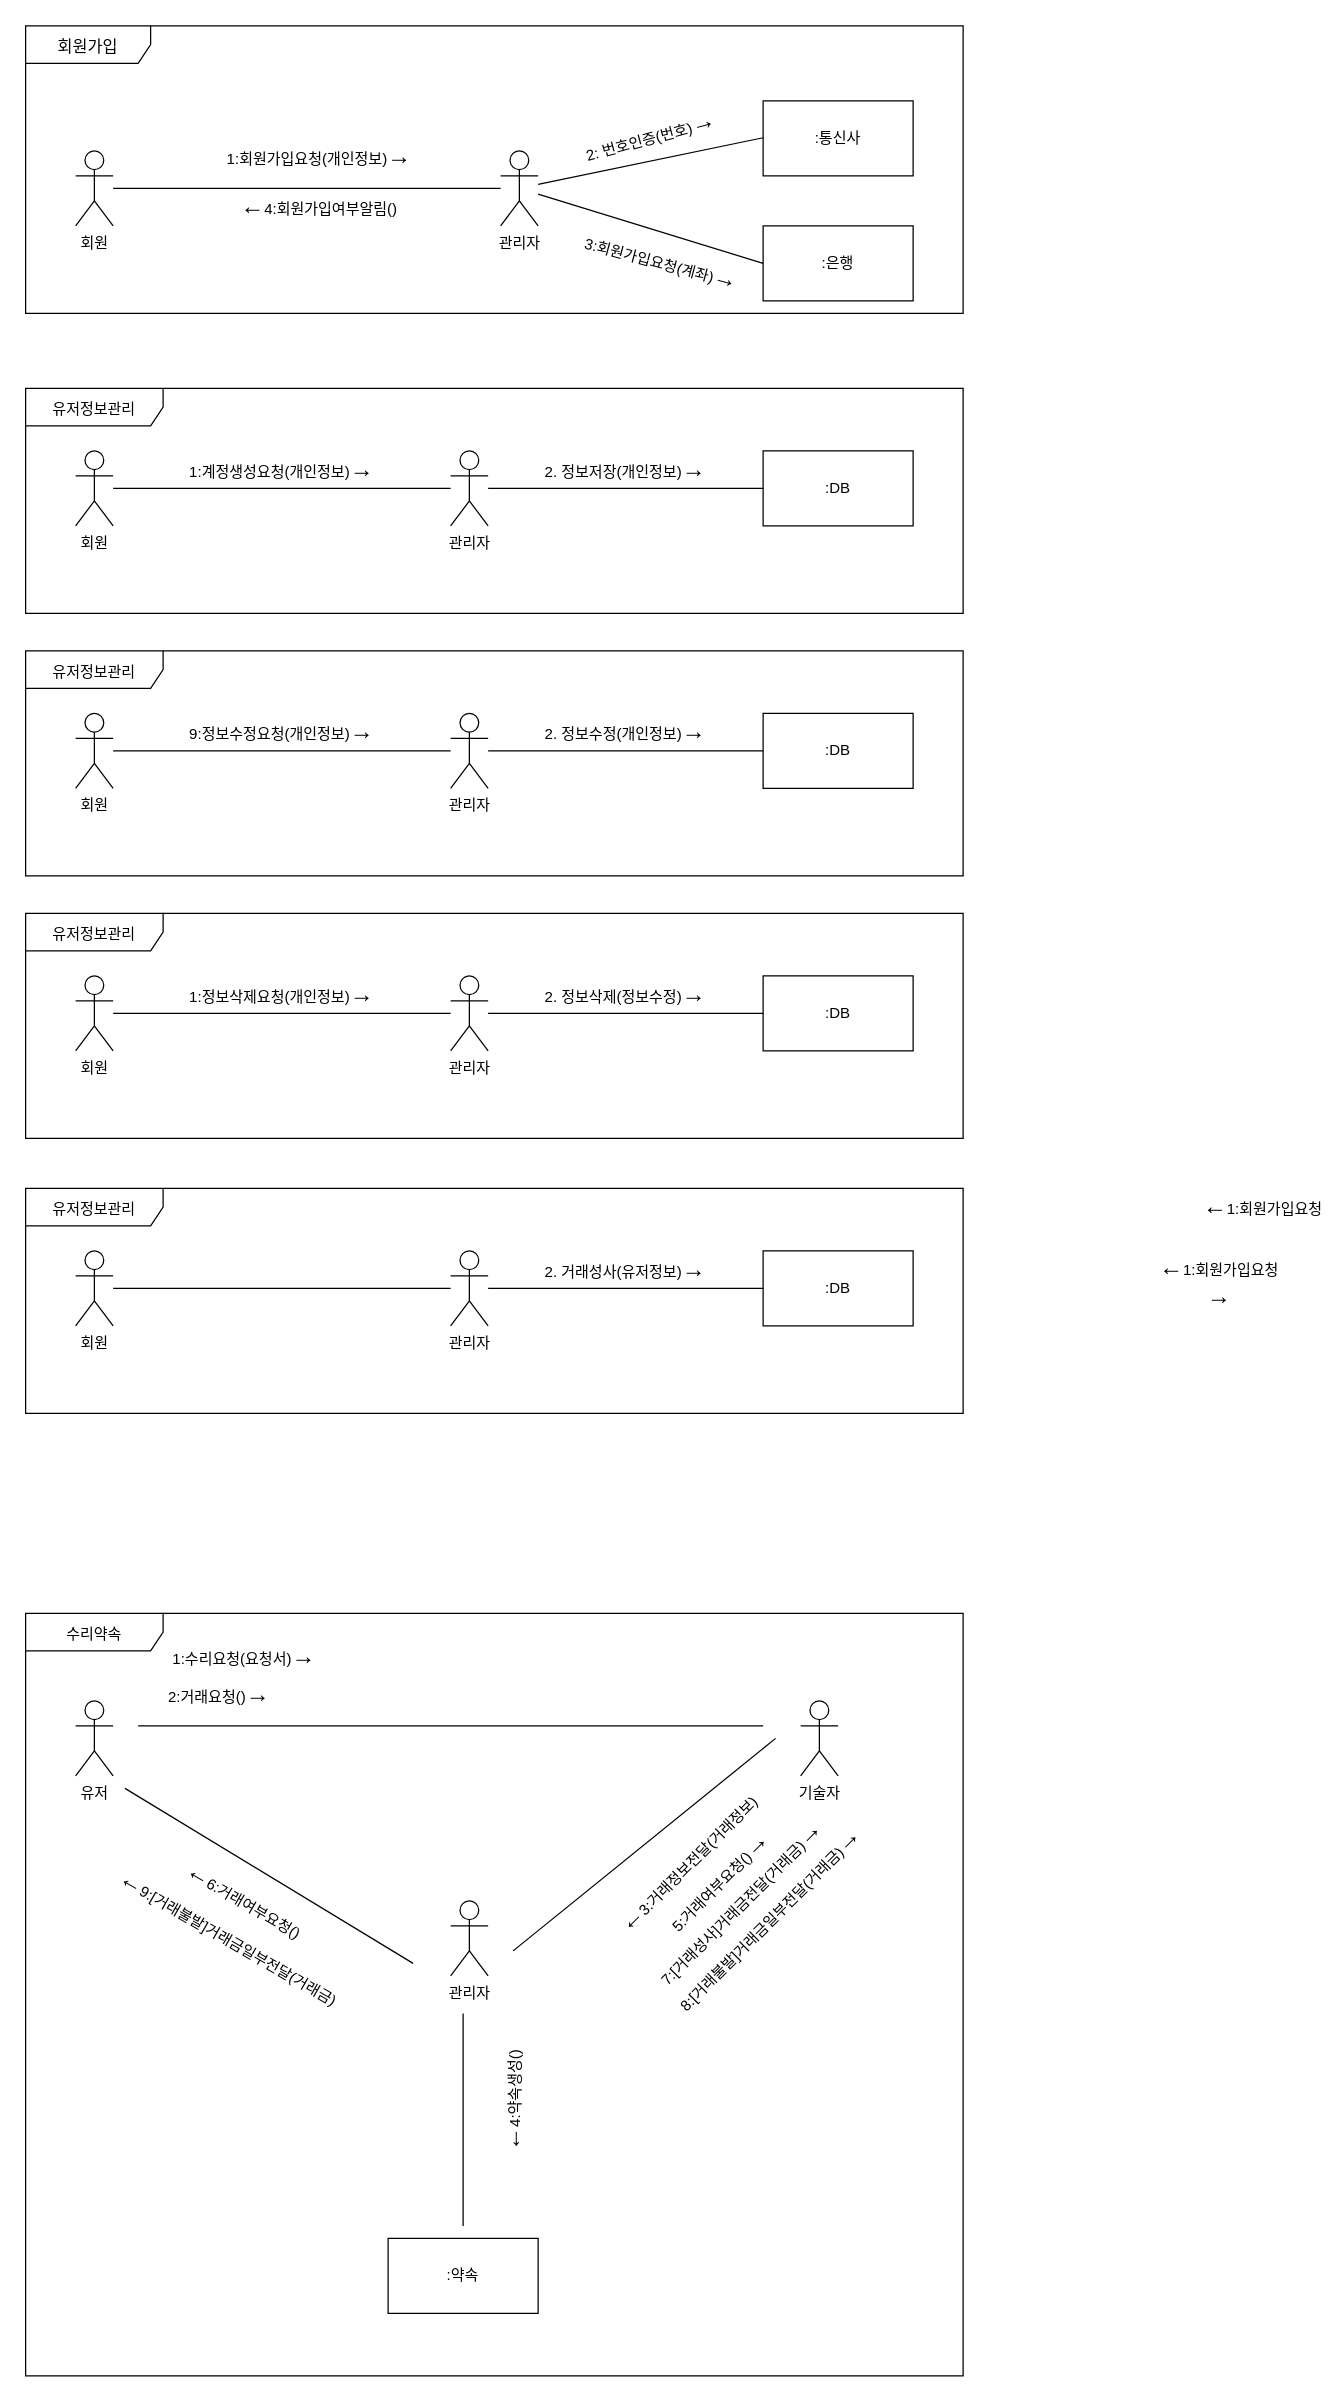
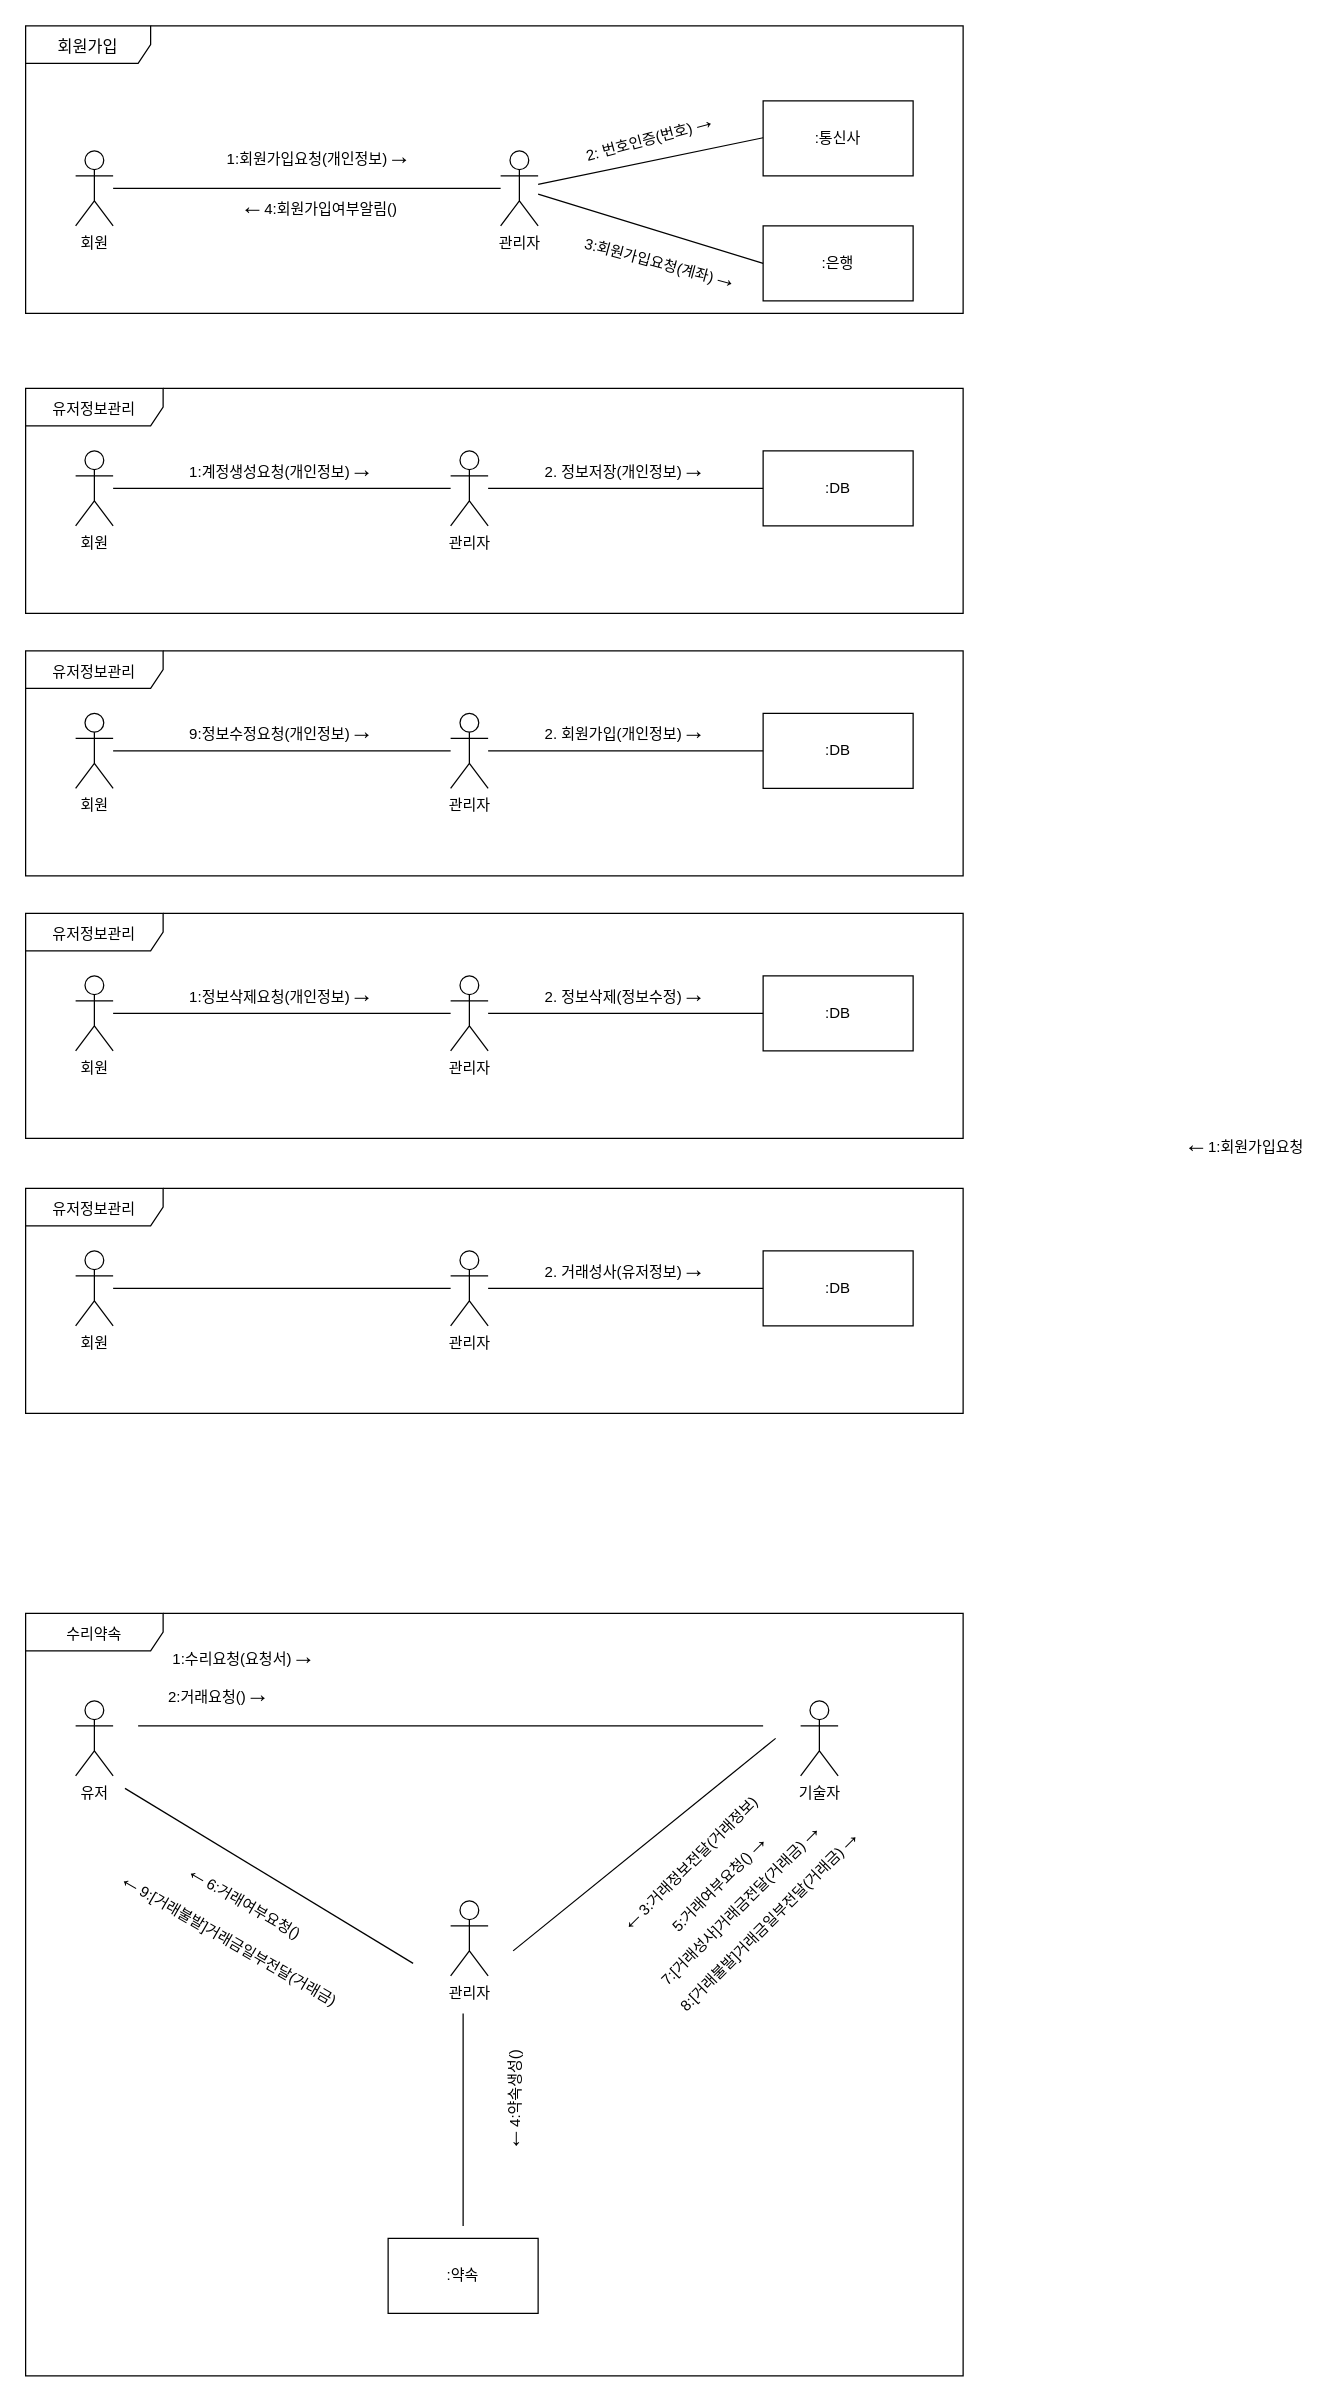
node "2. 정보수정(개인정보)→": label "2. 정보수정(개인정보)→" -> "2. 회원가입(개인정보)→"
node "←1:회원가입요청": moved (1263, 1207) -> (1244, 1144)
node "←1:회원가입요청→": removed
